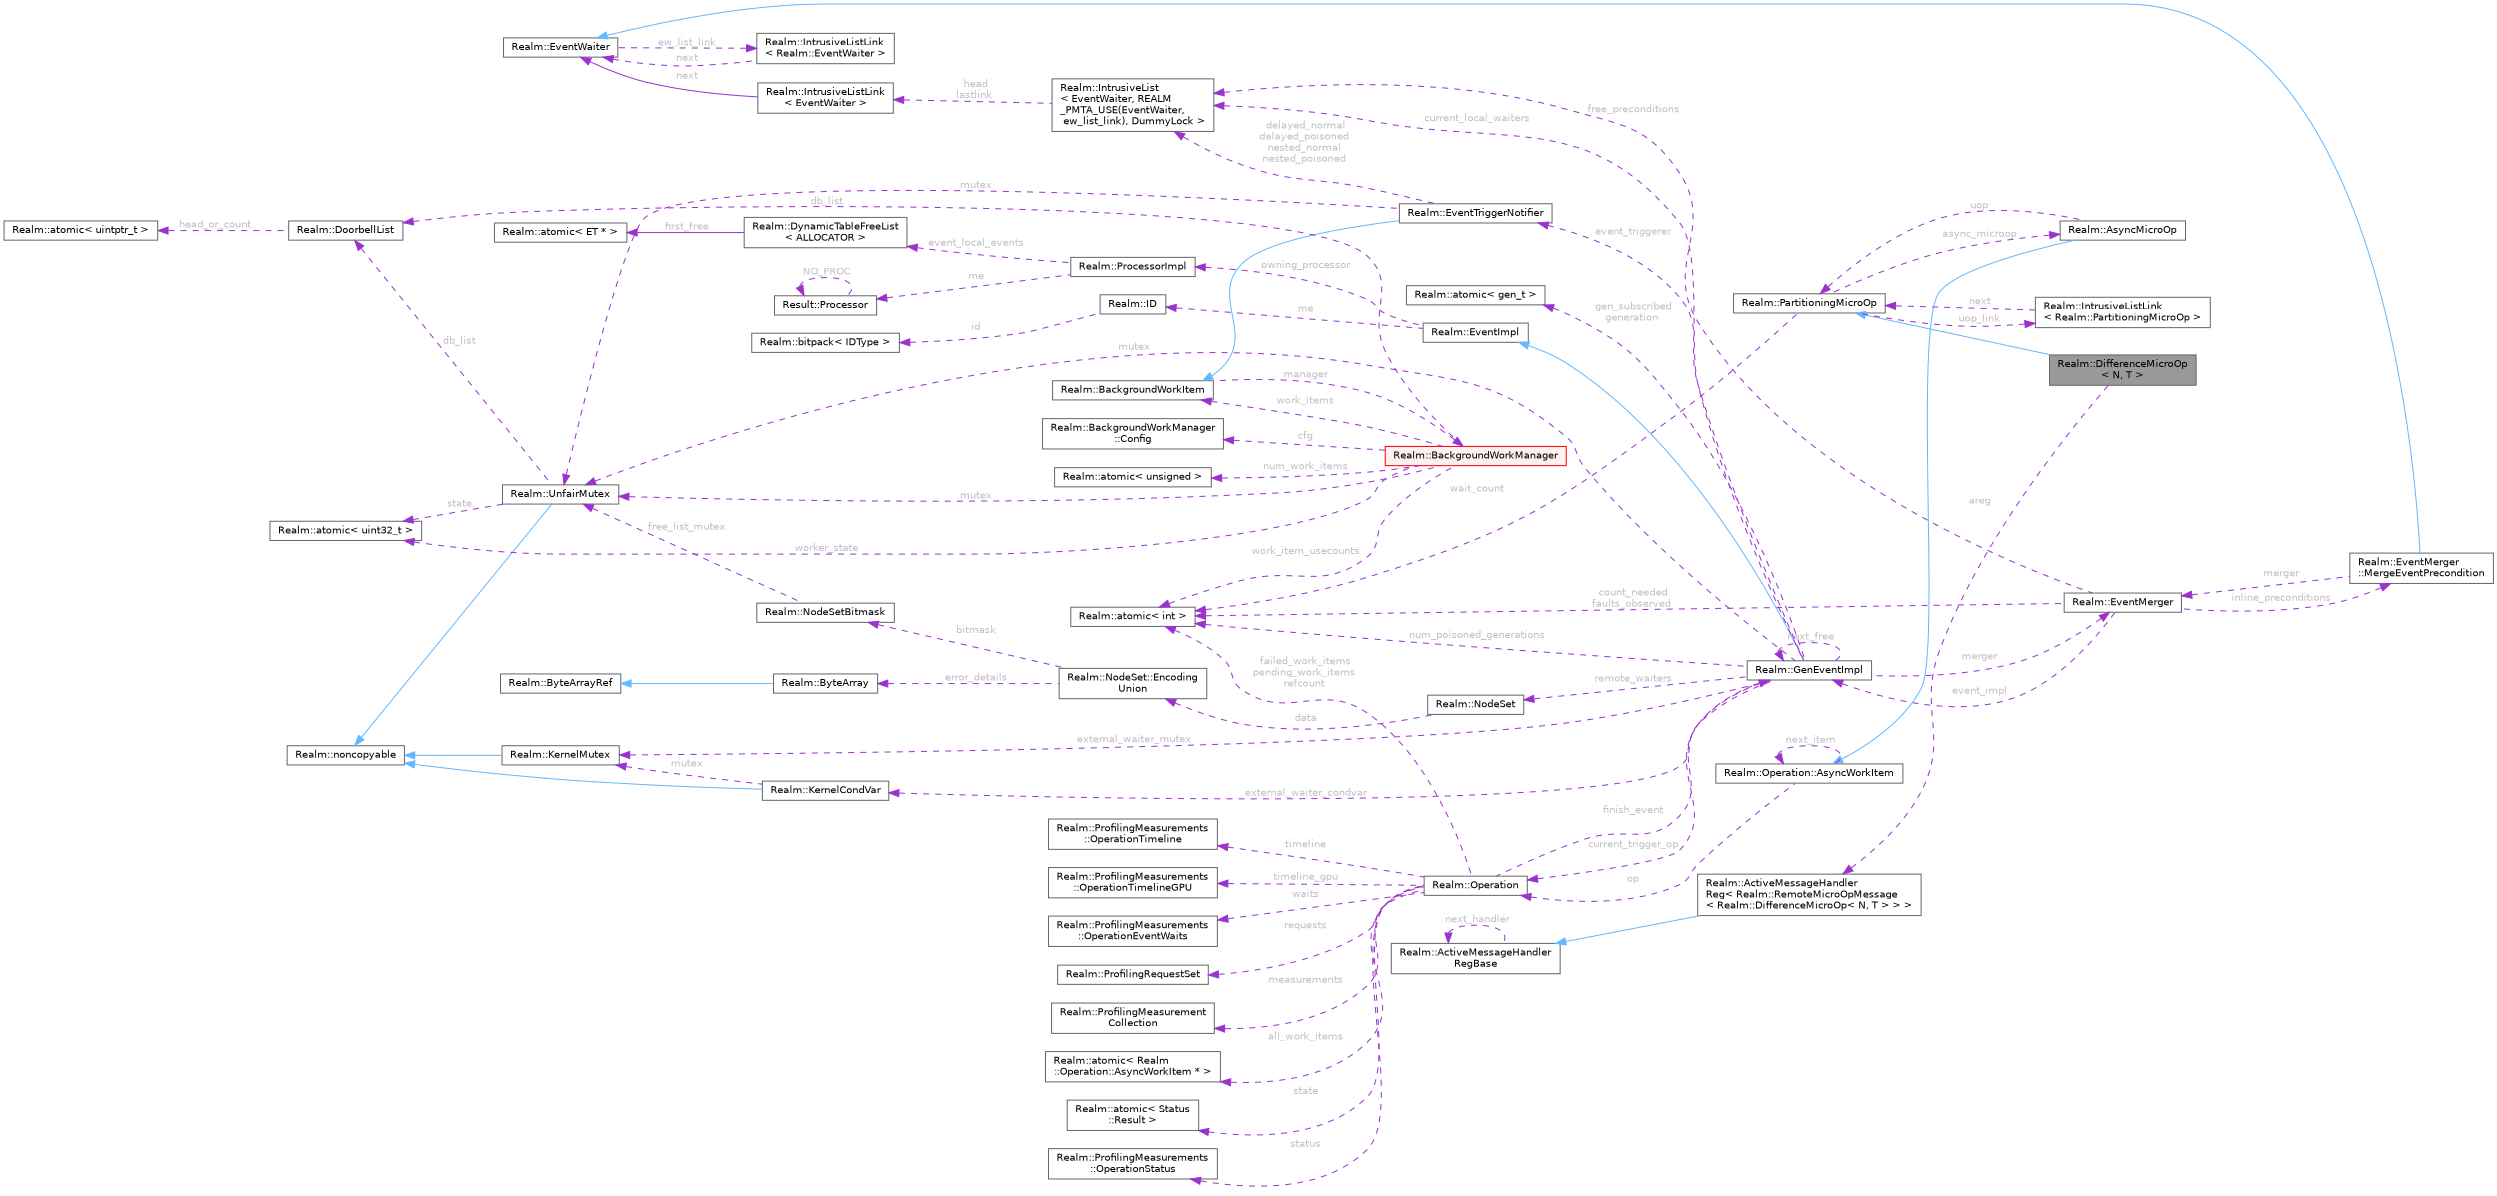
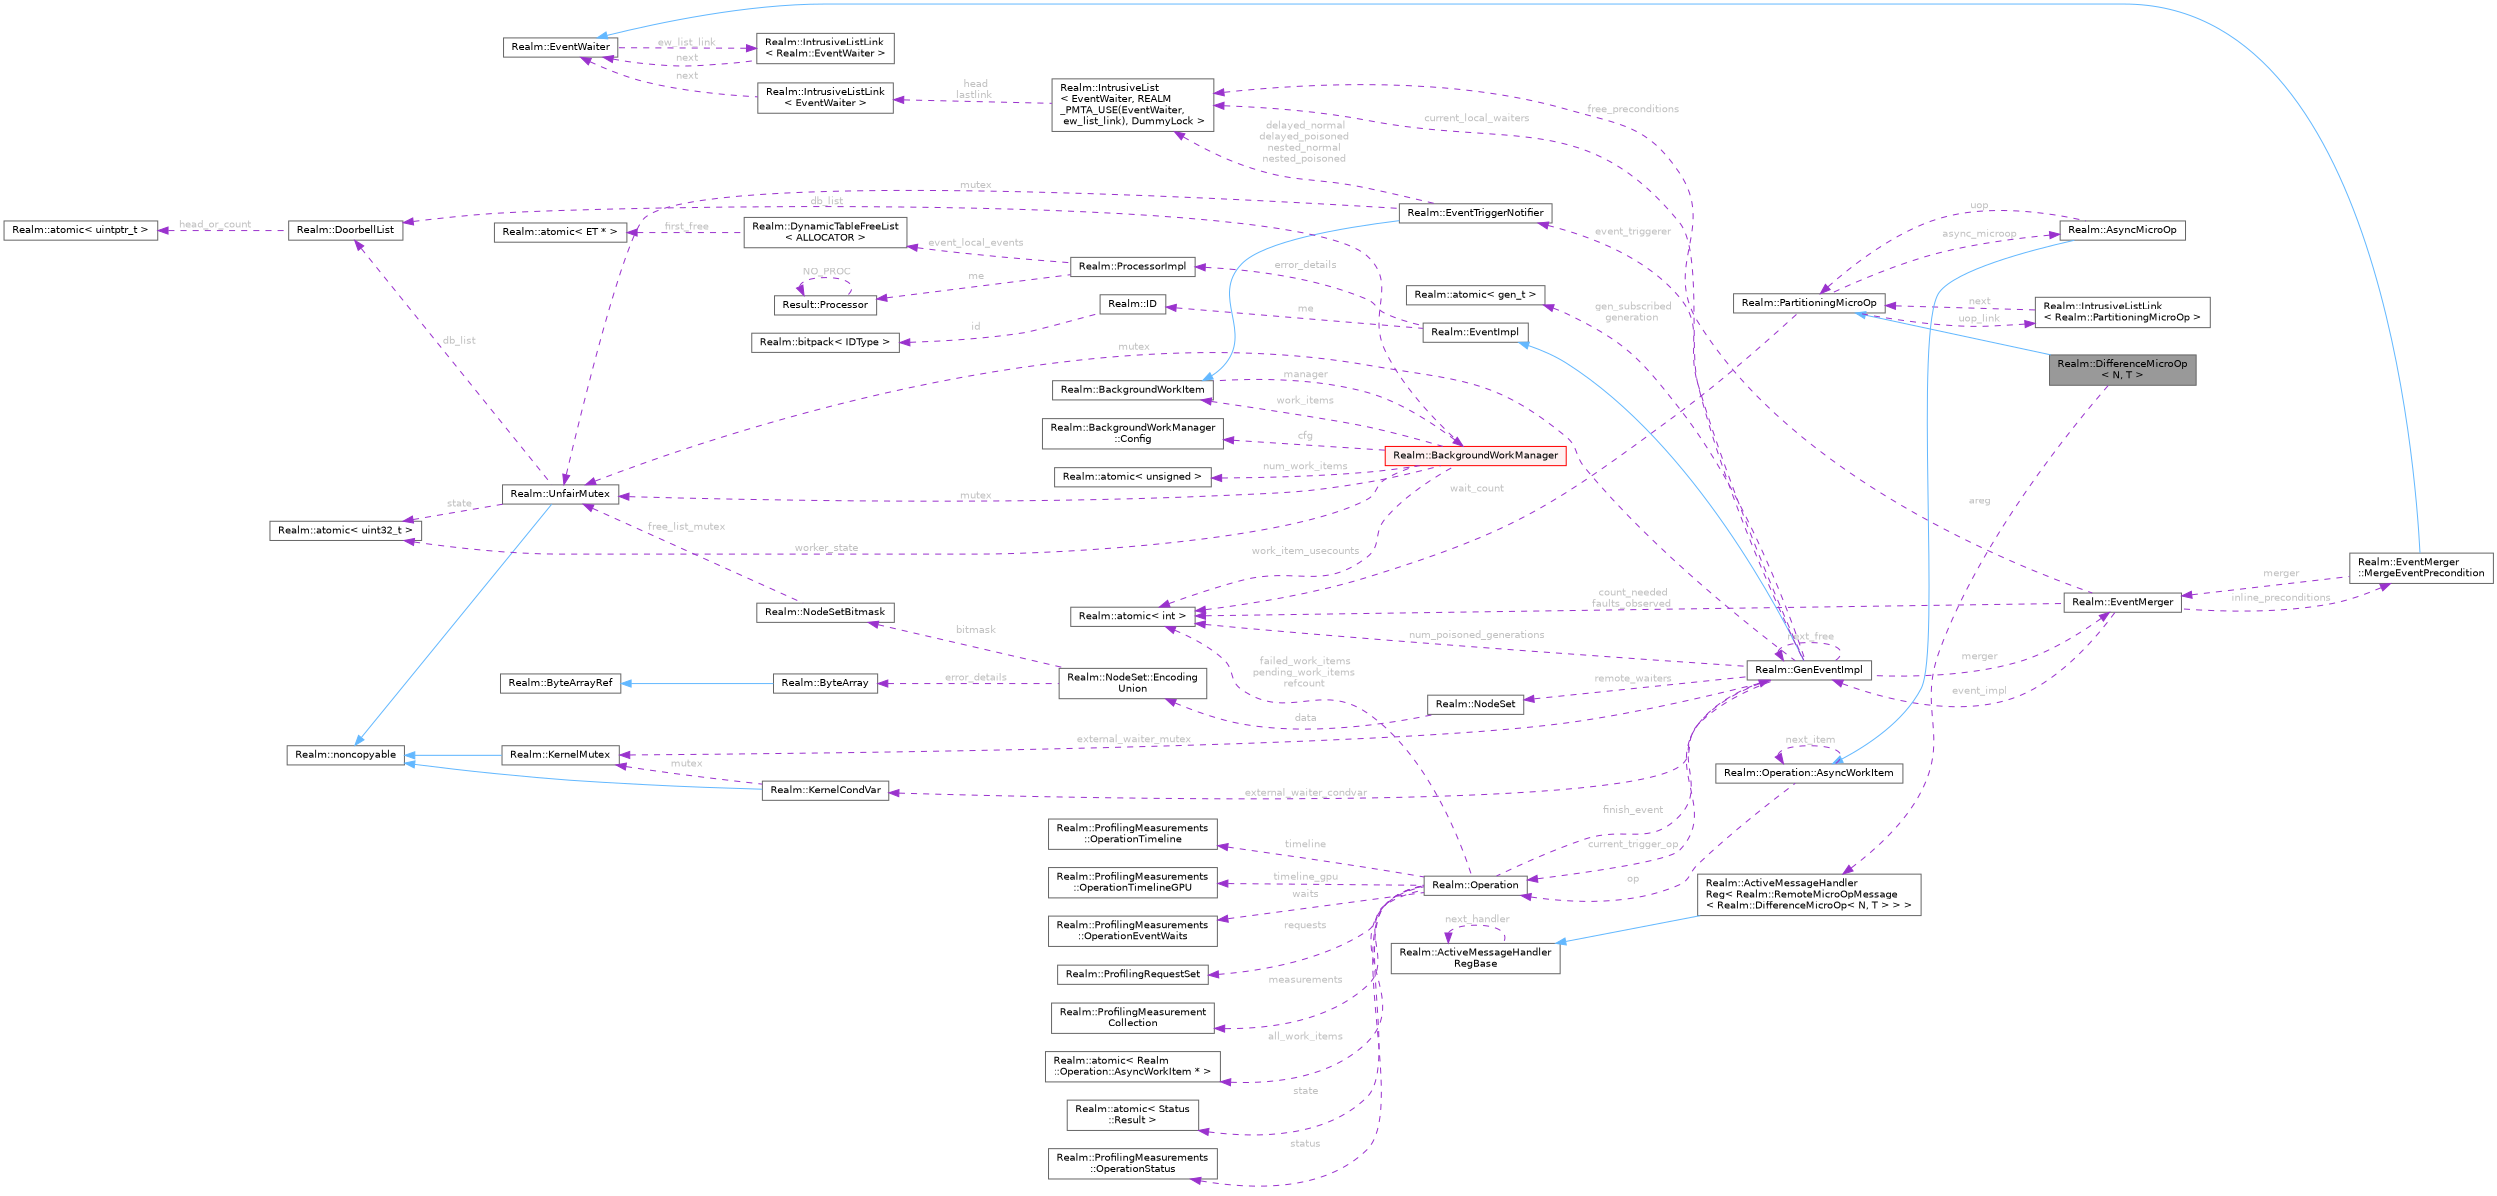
edge "Realm::IntrusiveListLink < EventWaiter >" -> "Realm::EventWaiter": style solid -> dashed
edge "Realm::DynamicTableFreeList < ALLOCATOR >" -> "Realm::atomic< ET * >": style solid -> dashed
edge "Realm::EventImpl" -> "Realm::ProcessorImpl": label " owning_processor" -> " error_details"
